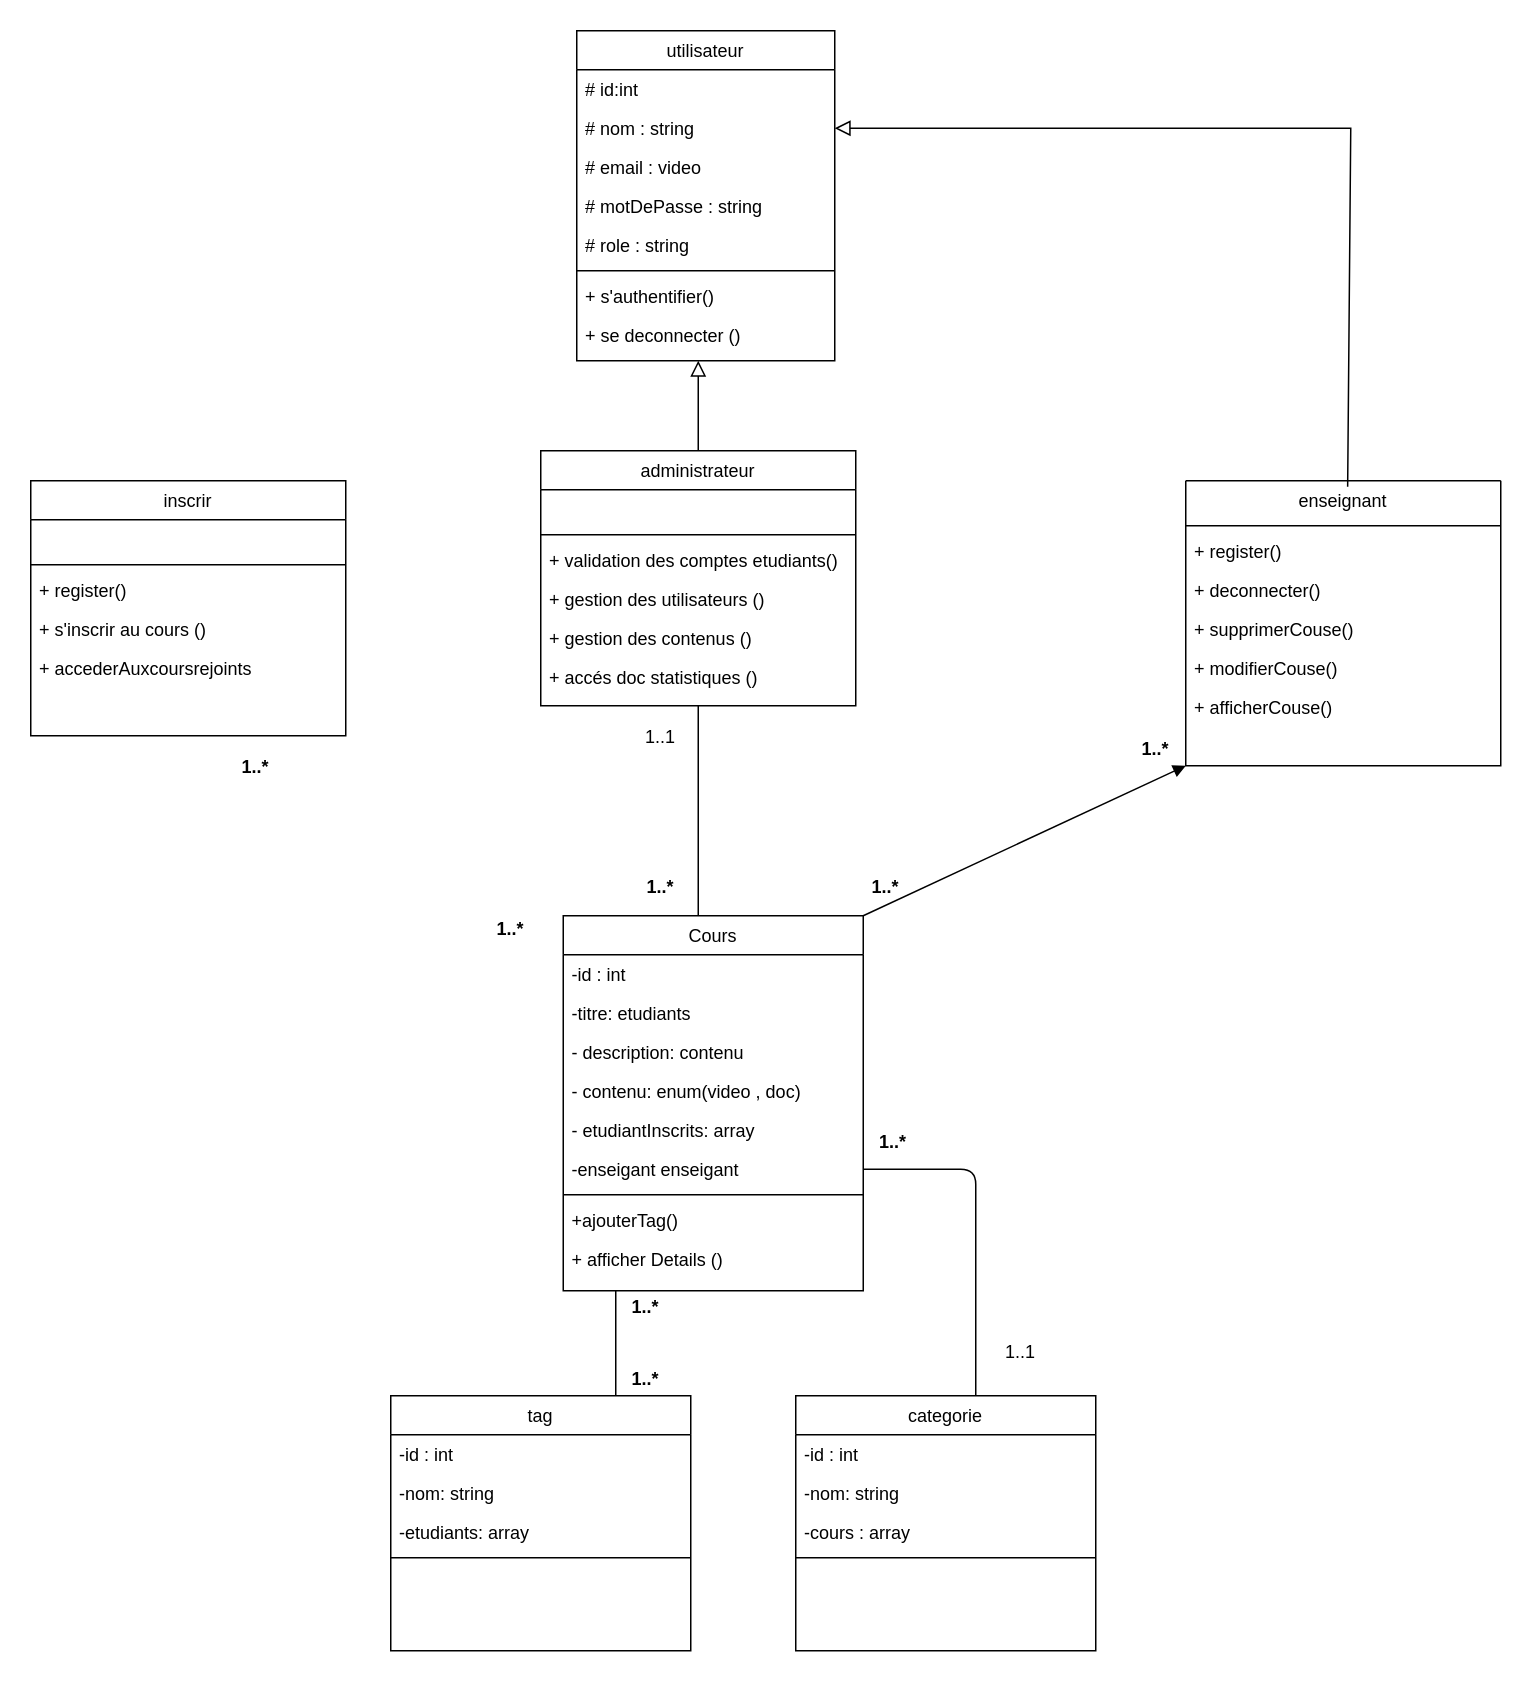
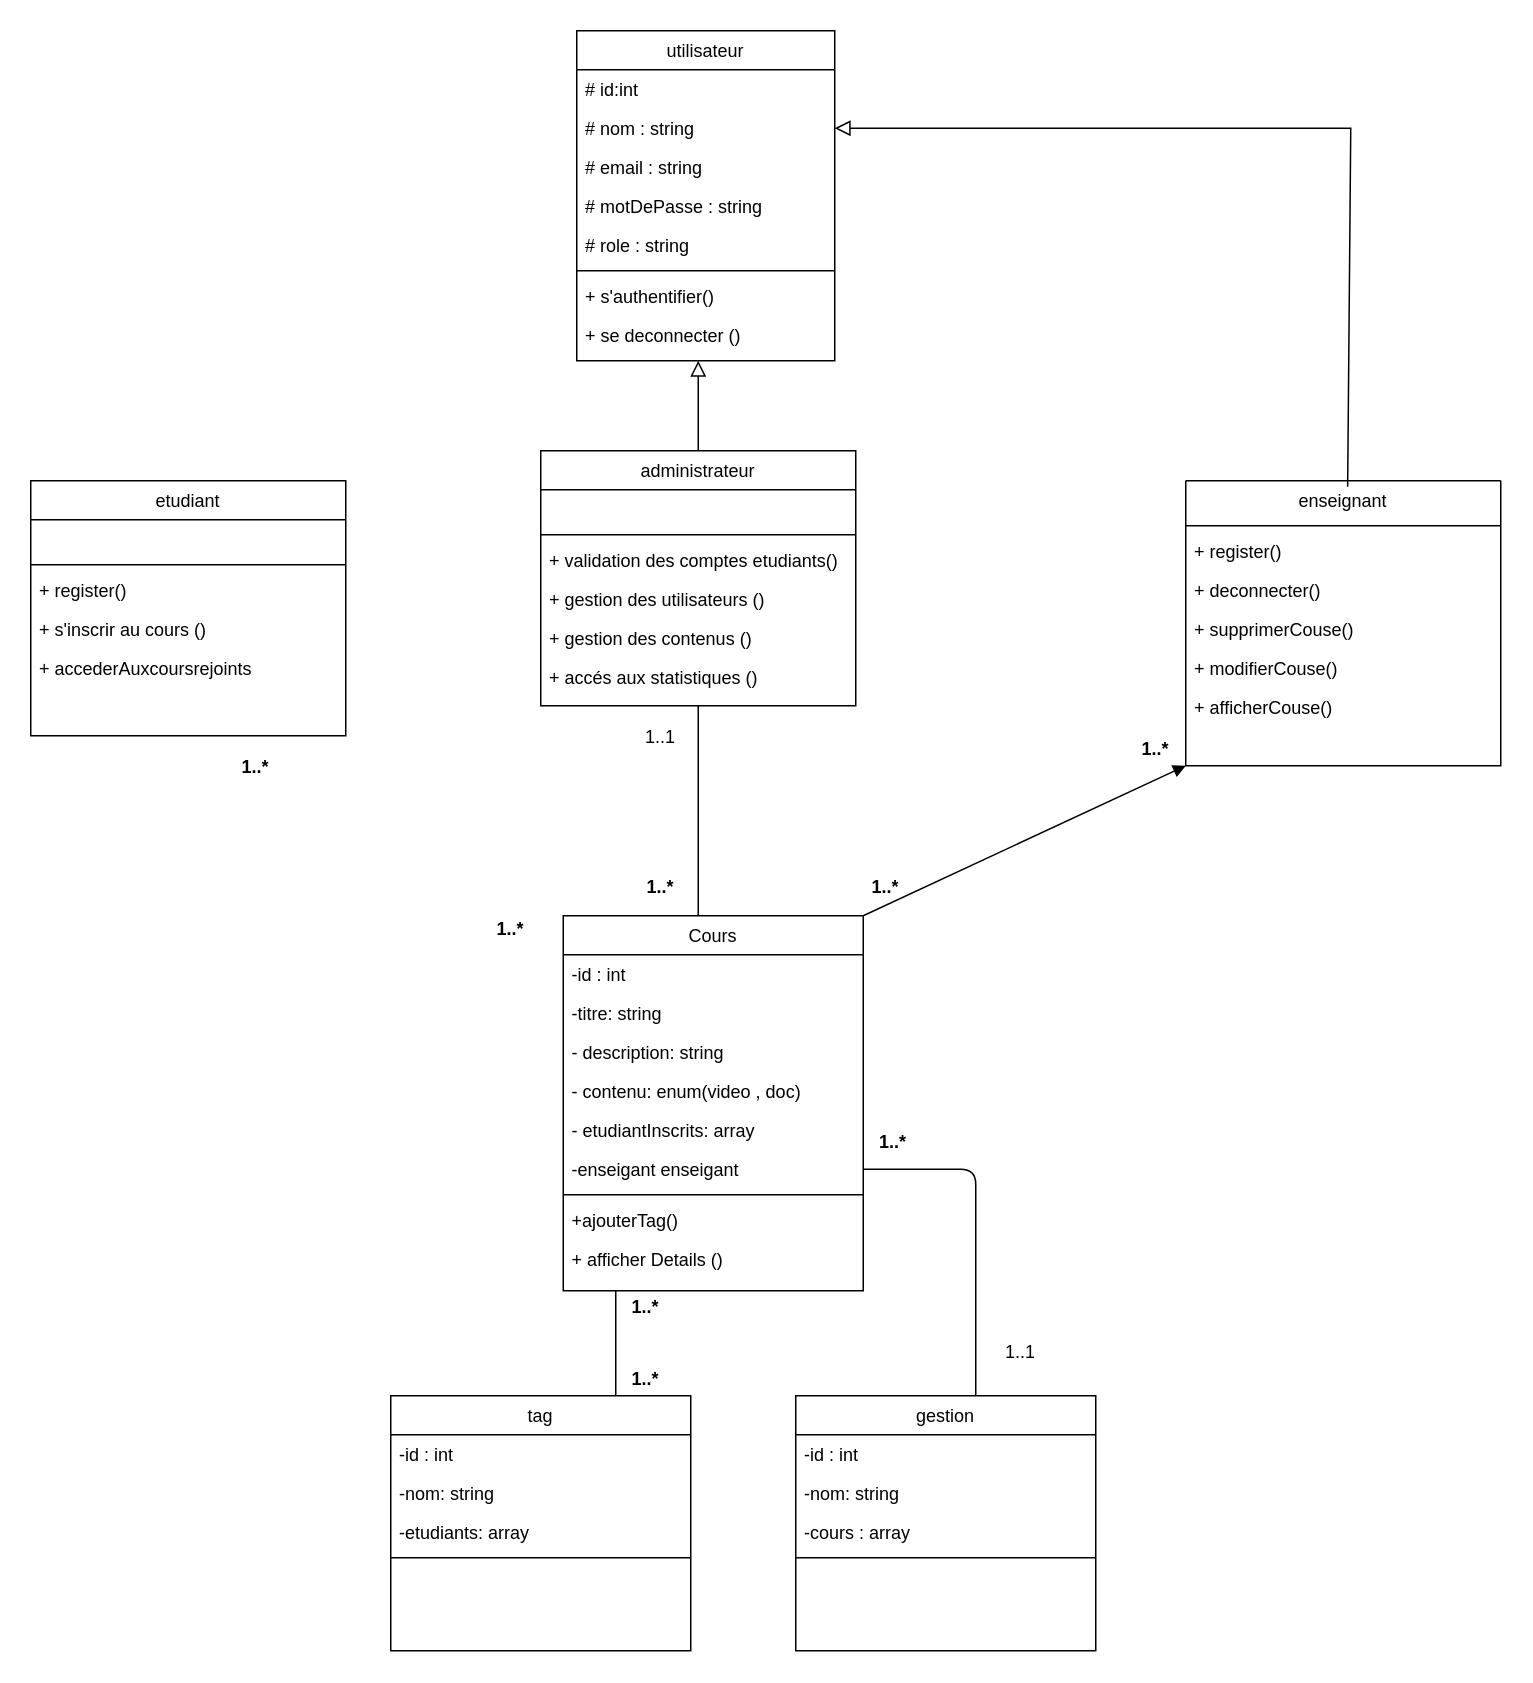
node "# email : video": label "# email : video" -> "# email : string"
node "inscrir": label "inscrir" -> "etudiant"
node "+ accés doc statistiques ()": label "+ accés doc statistiques ()" -> "+ accés aux statistiques ()"
node "-titre: etudiants": label "-titre: etudiants" -> "-titre: string"
node "- description: contenu": label "- description: contenu" -> "- description: string"
node "categorie": label "categorie" -> "gestion"
